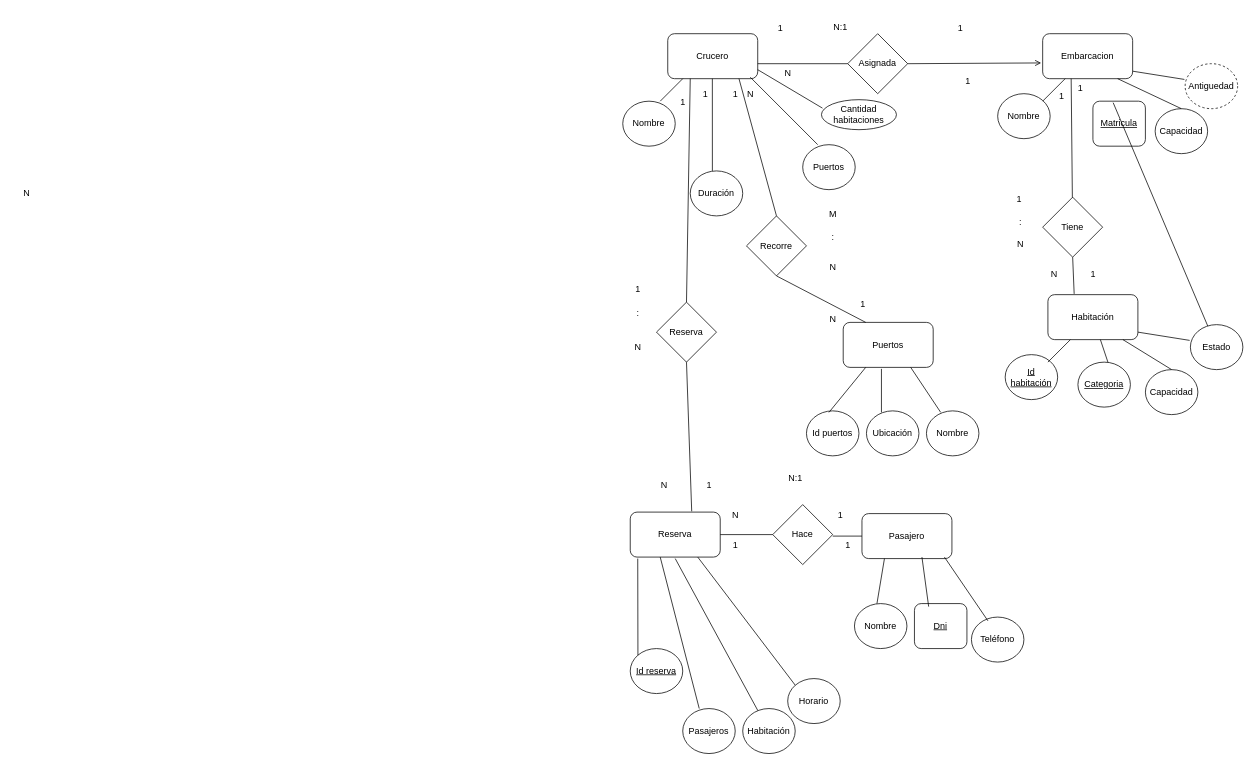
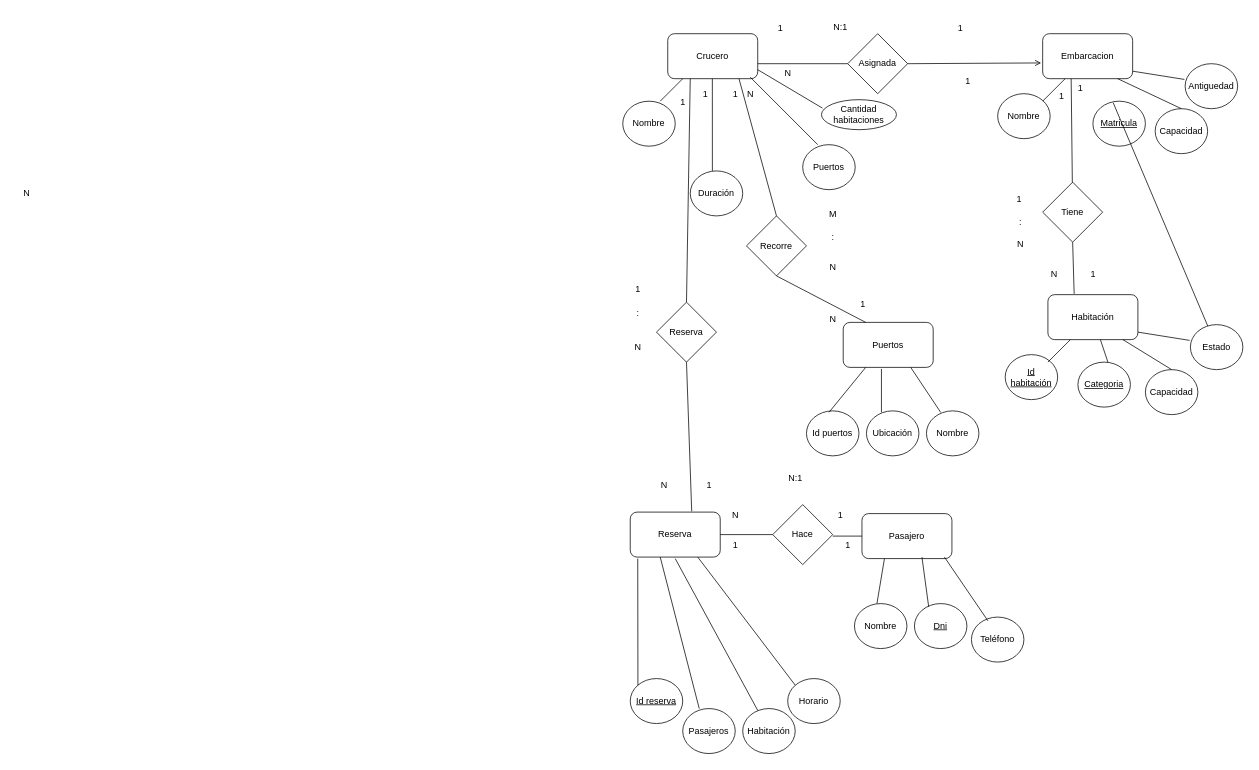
node "Antiguedad": style dashed -> solid
node "Matricula": shape rounded rectangle -> ellipse
node "Tiene": moved (1073, 227) -> (1073, 212)
node "Dni": shape rounded rectangle -> ellipse
node "Id reserva": moved (657, 671) -> (657, 701)
